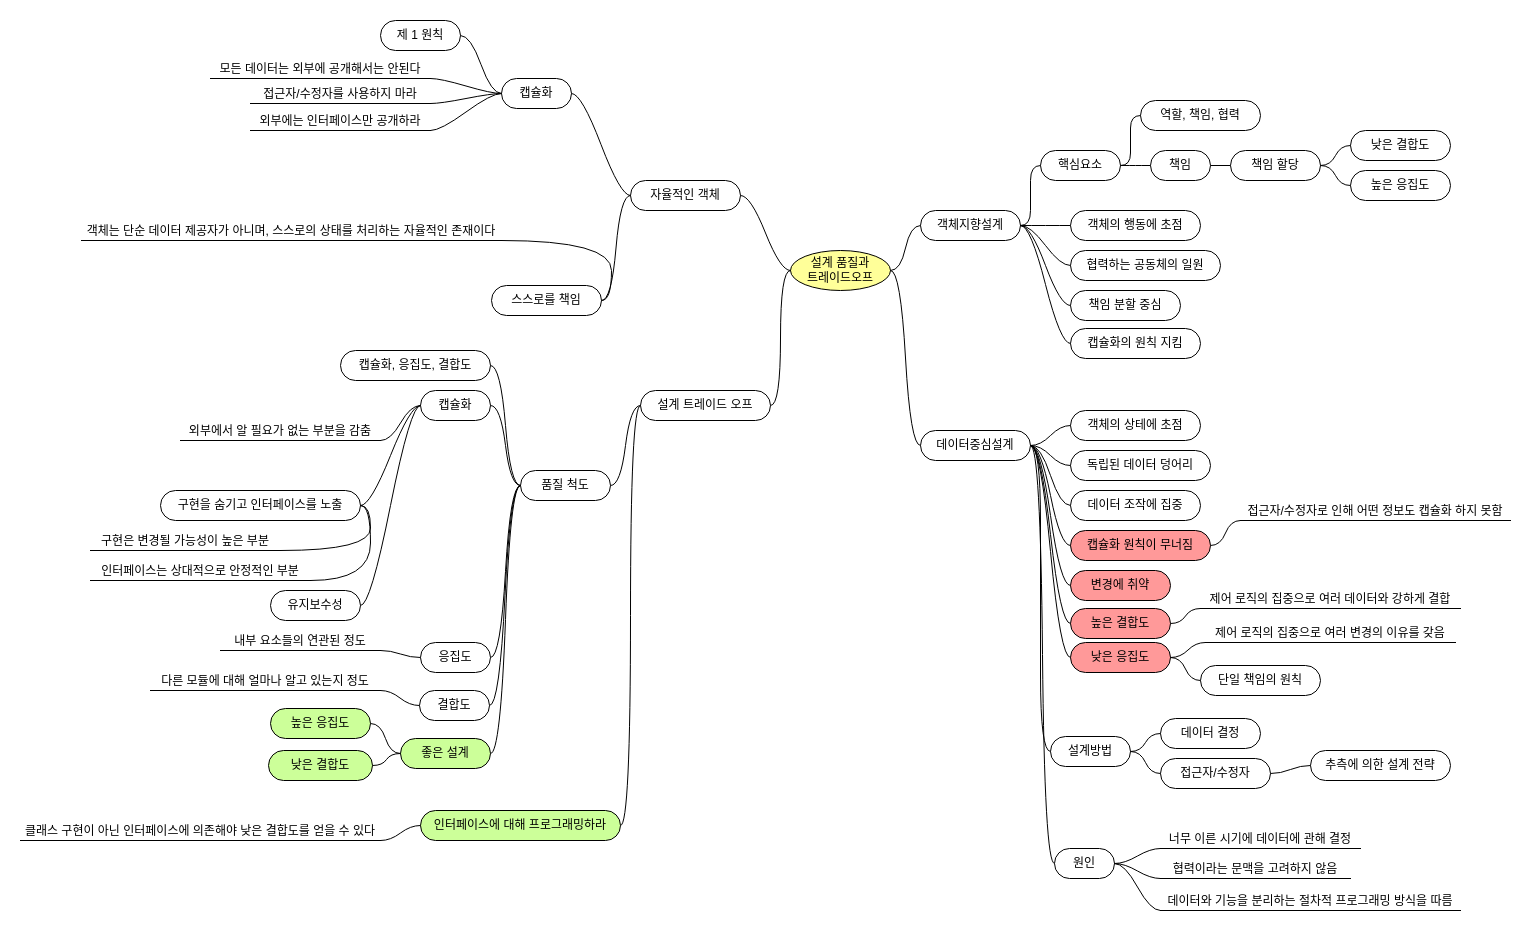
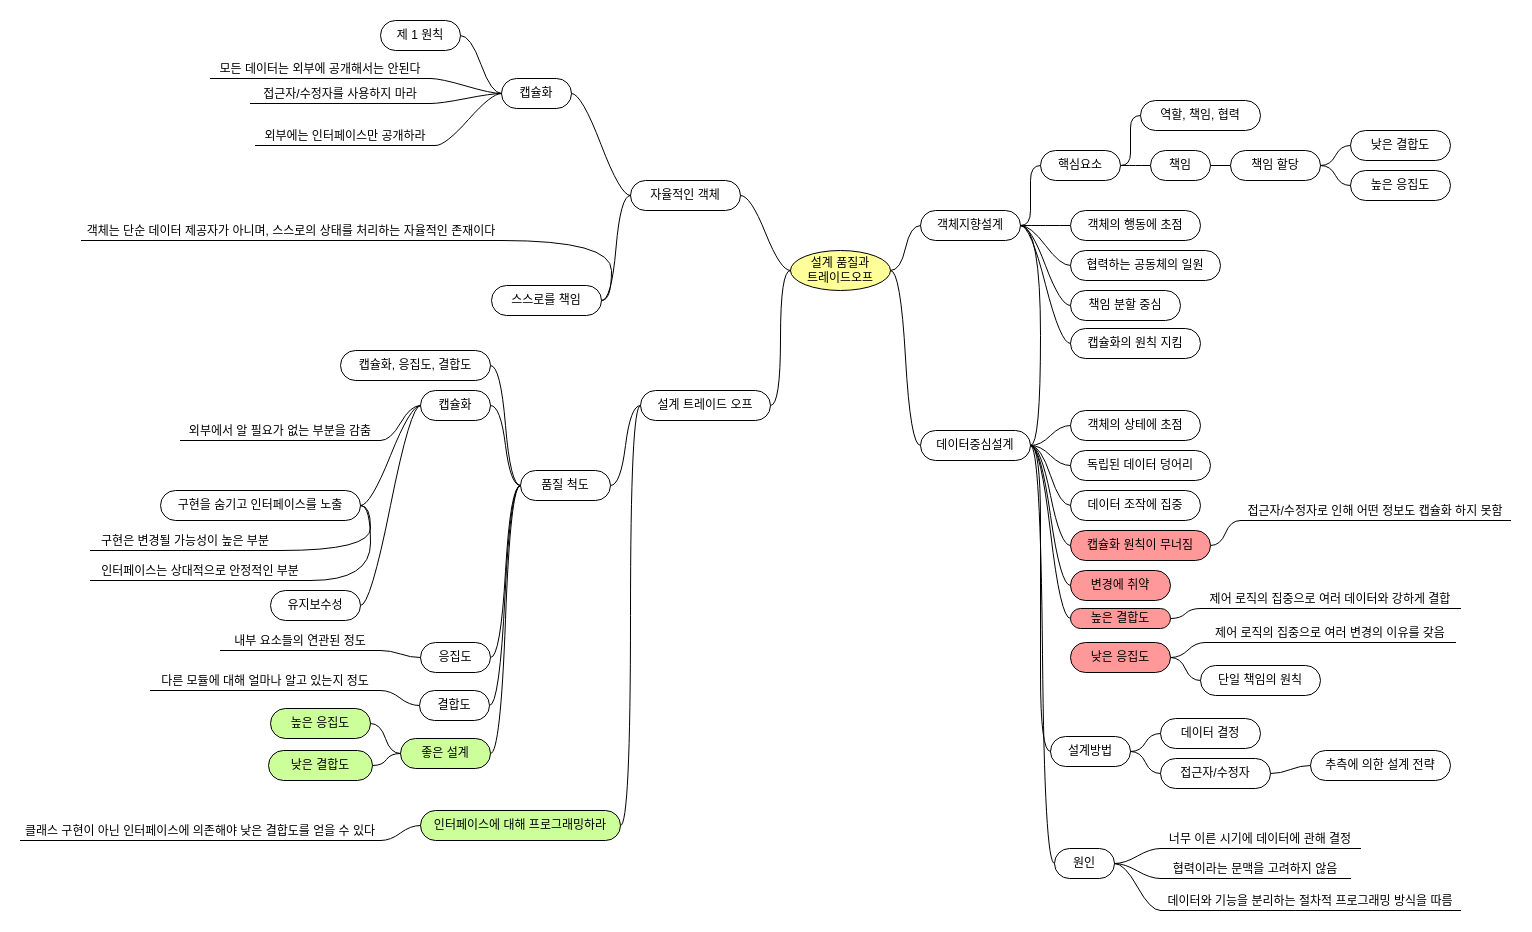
node "외부에는 인터페이스만 공개하라": moved (341, 121) -> (346, 136)
edge "데이터중심설계" -- "낮은 응집도": now "데이터중심설계" -- "객체지향설계"
node "높은 결합도": size 100x30 -> 100x20
